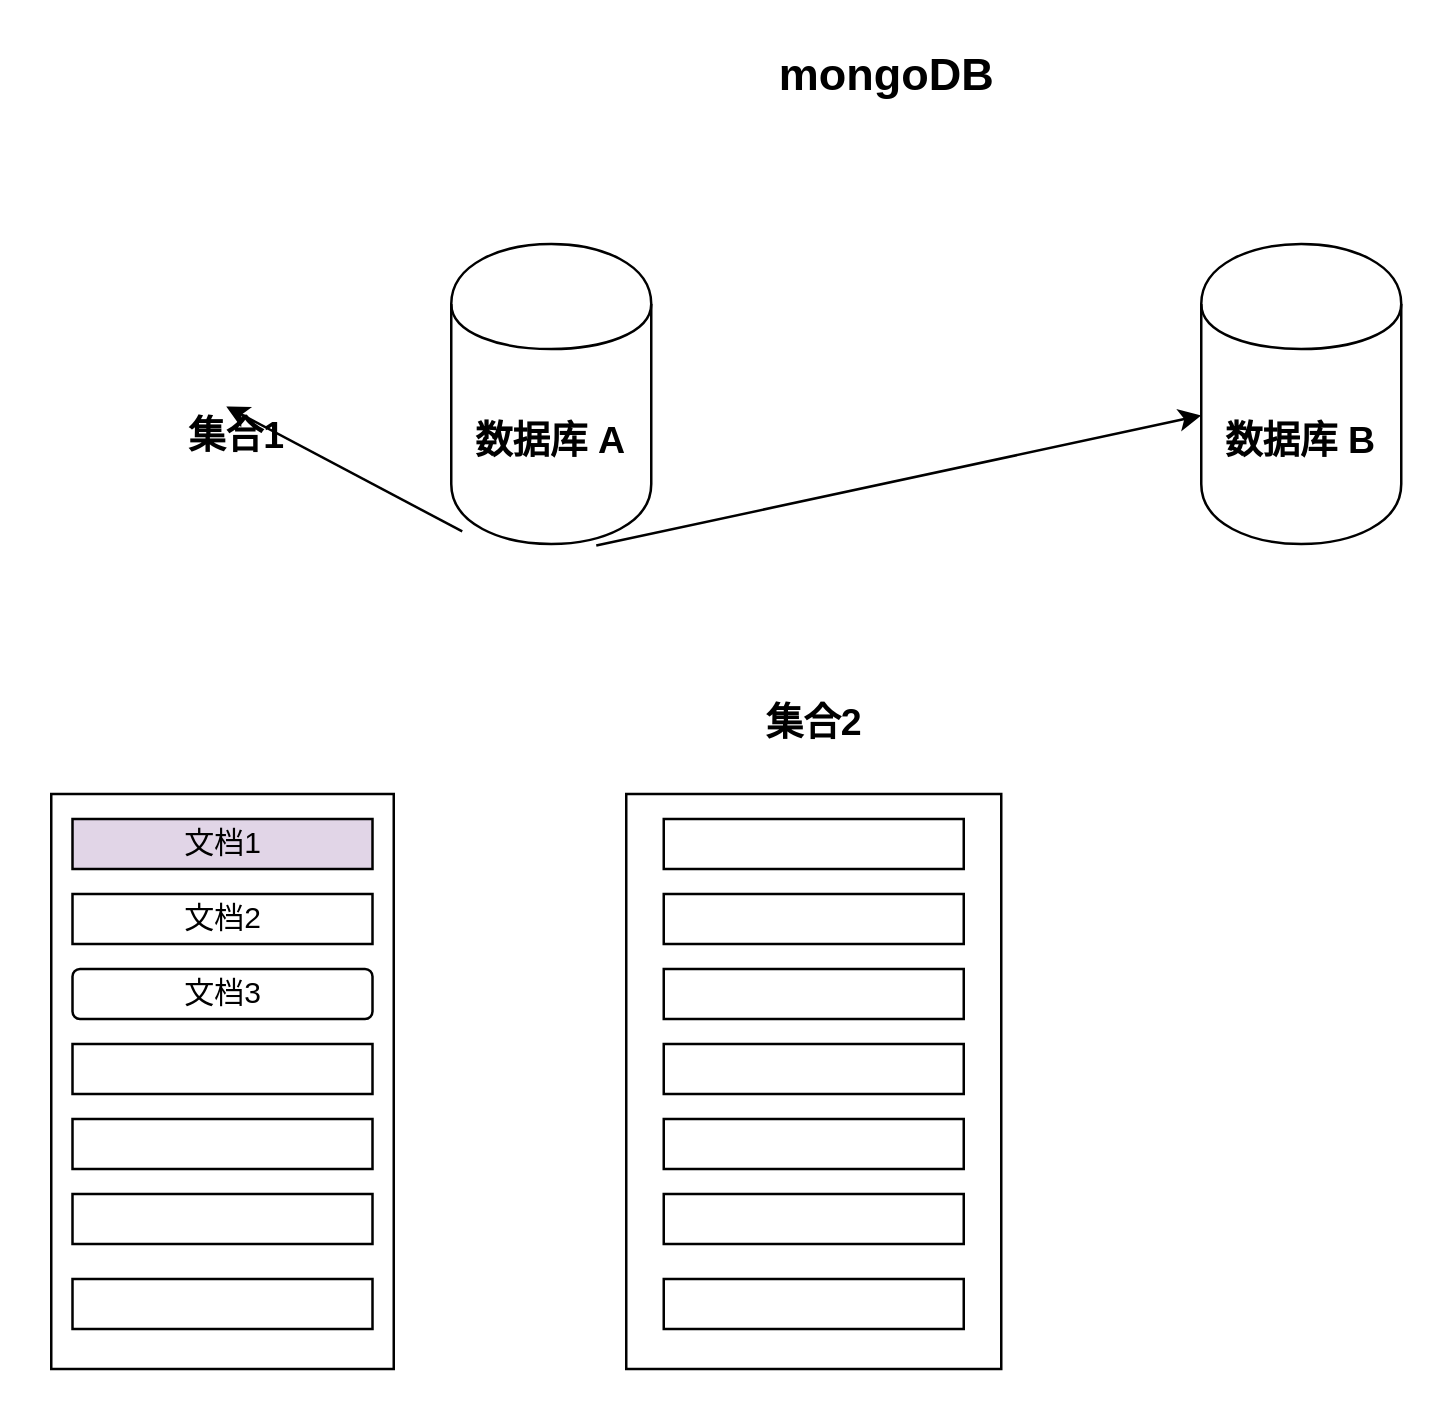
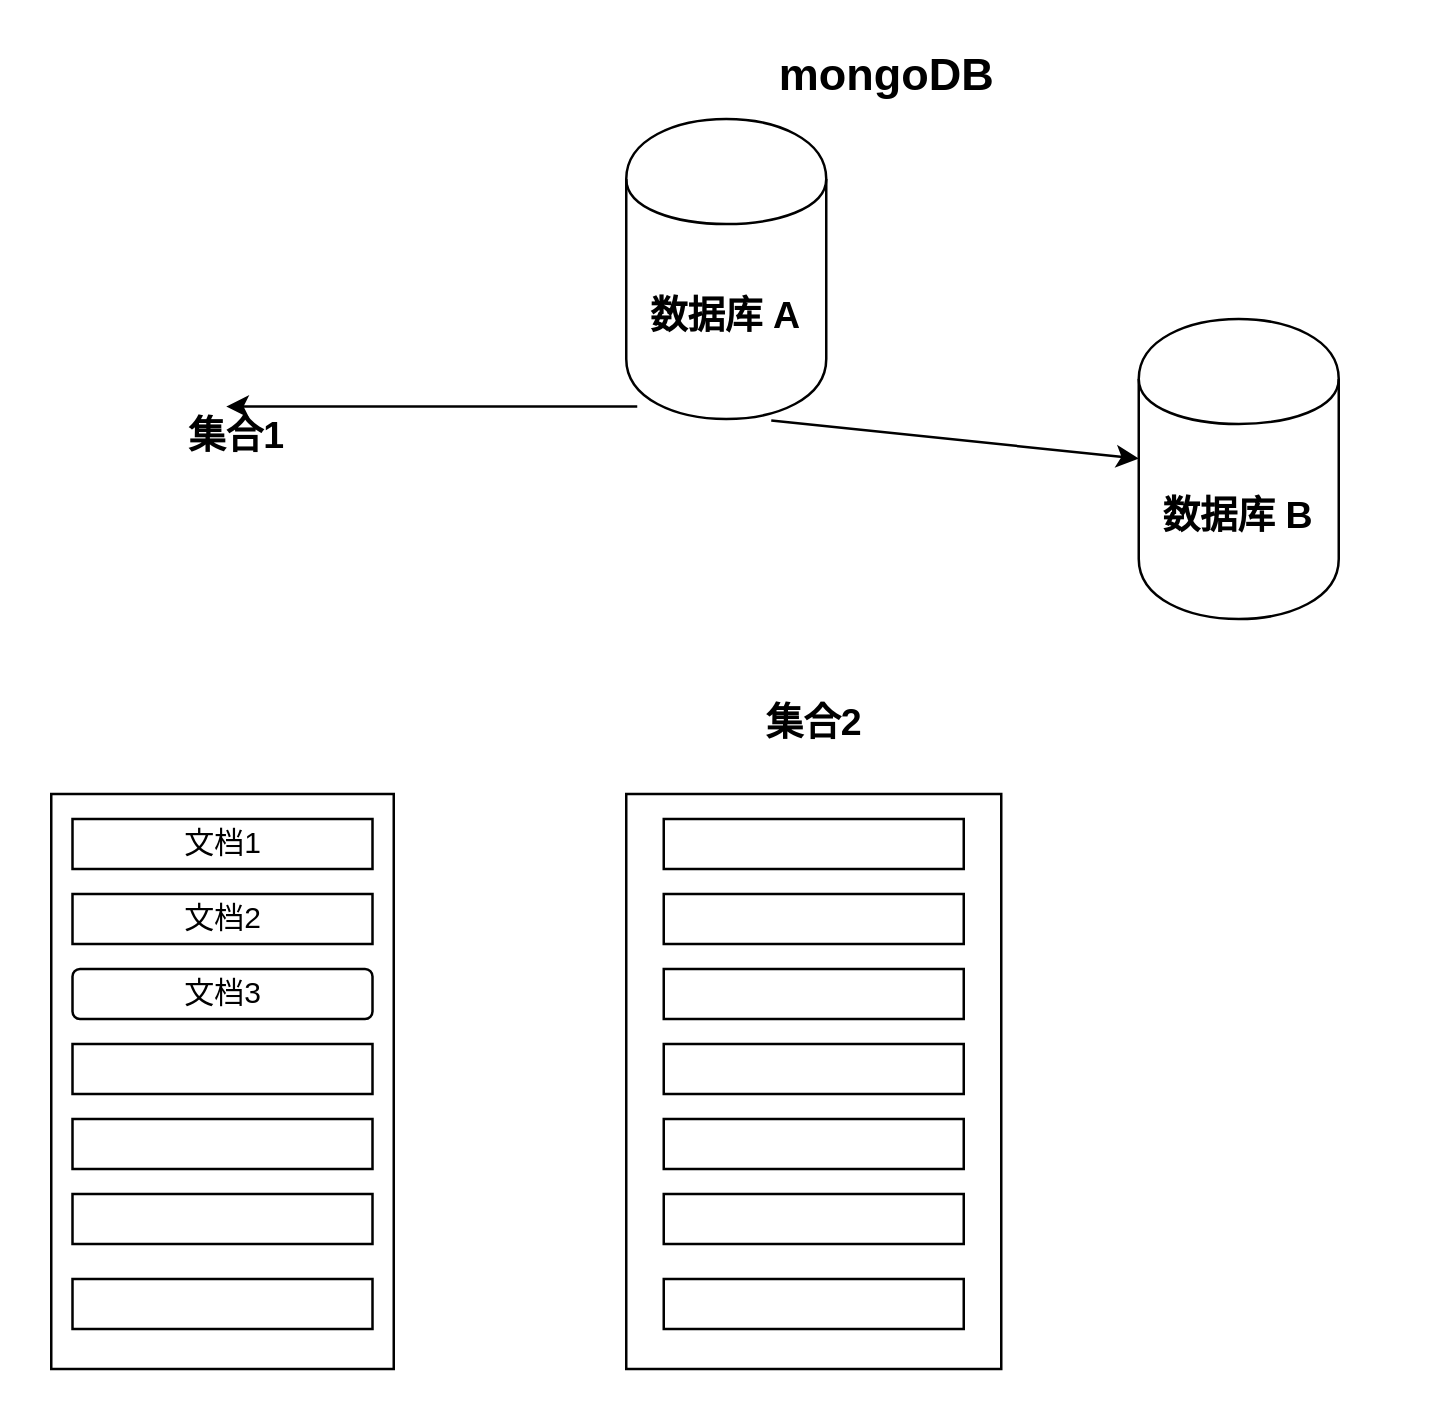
node "数据库 A": moved (551, 394) -> (726, 269)
node "数据库 B": moved (1301, 394) -> (1239, 469)
node "文档1": fillcolor #e1d5e7 -> #ffffff
